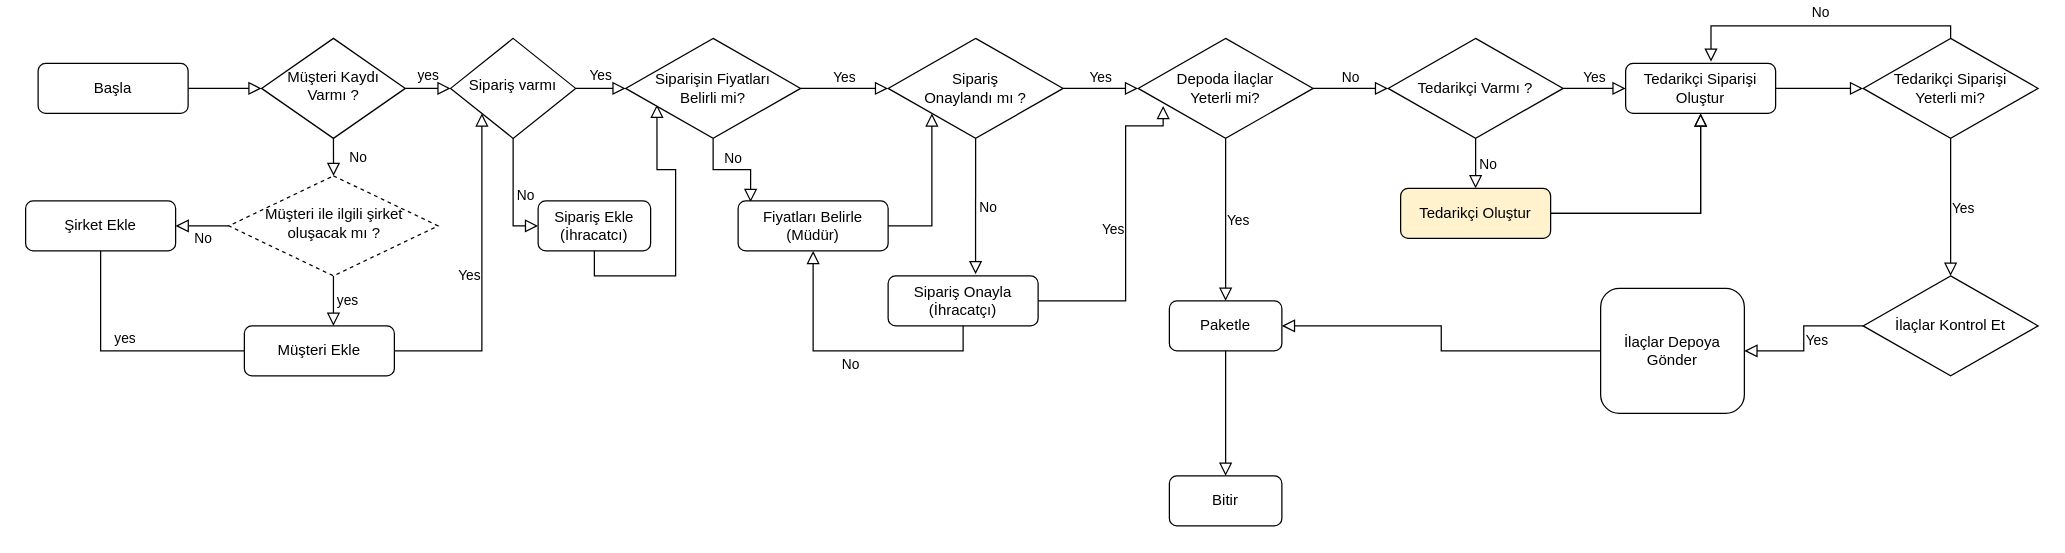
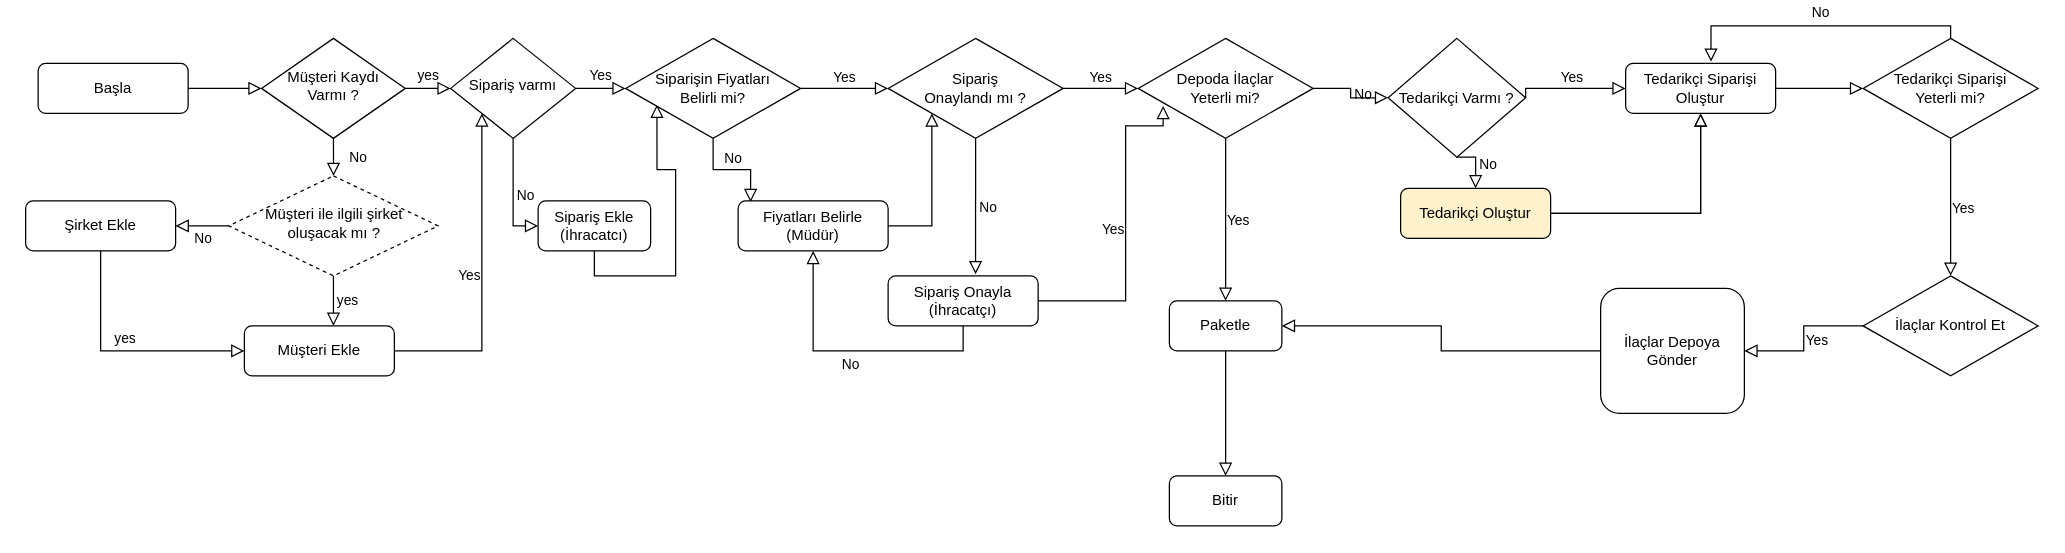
node "Tedarikçi Varmı ?": size 175x100 -> 138x119
edge "Şirket Ekle" -- "Müşteri Ekle": arrowhead none -> block
